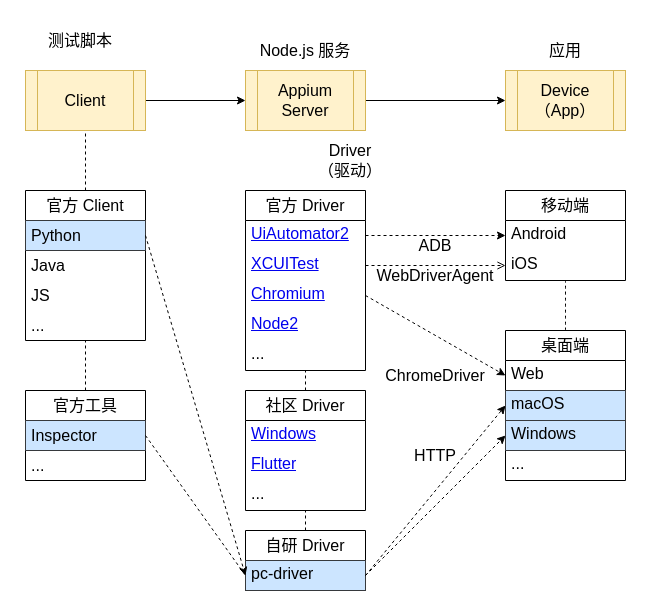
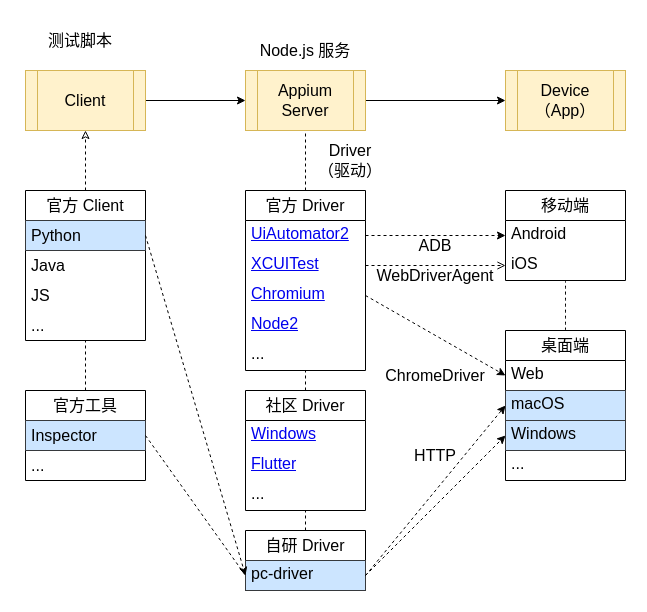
node "应用": removed
edge "Client" -- "官方 Client": arrowhead none -> classic
edge "Appium Server" -- "官方 Driver": added
